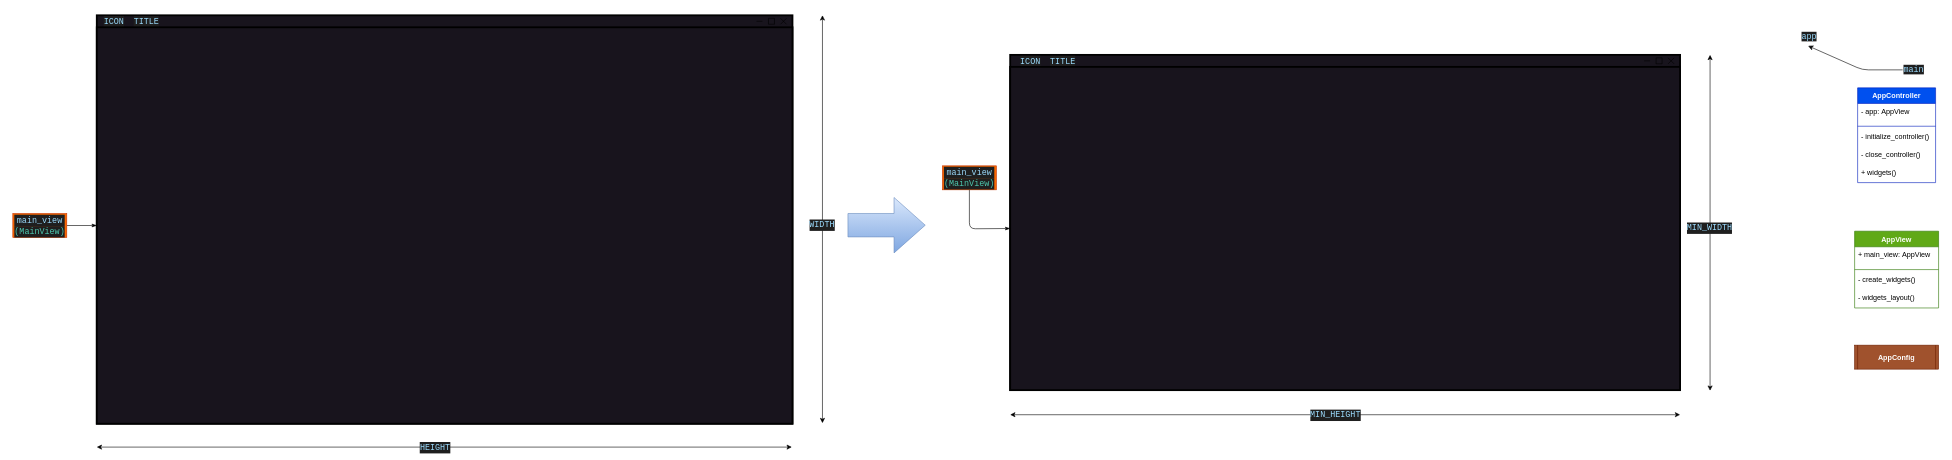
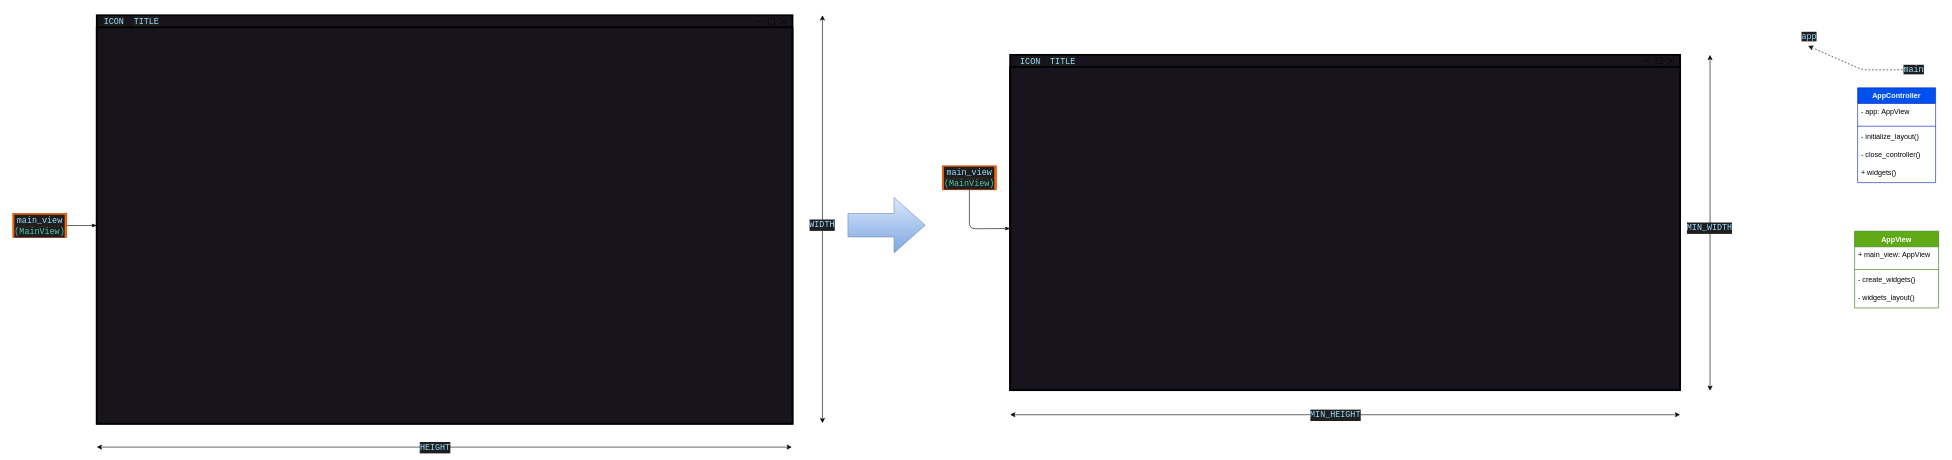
edge "main" -> "app": style solid -> dashed
node "- initialize_controller()": label "- initialize_controller()" -> "- initialize_layout()"
node "AppConfig": removed
